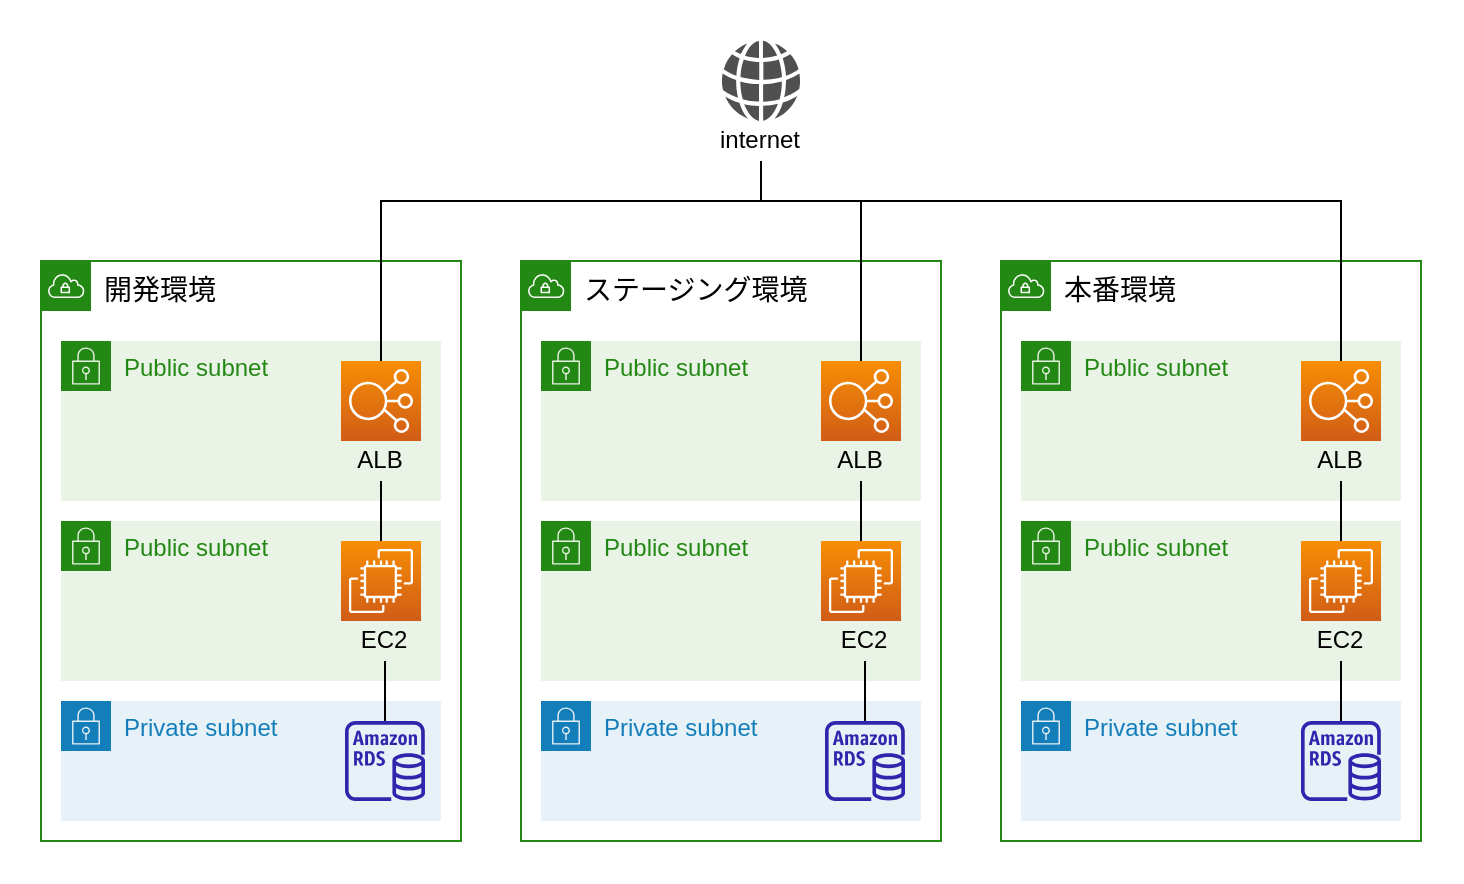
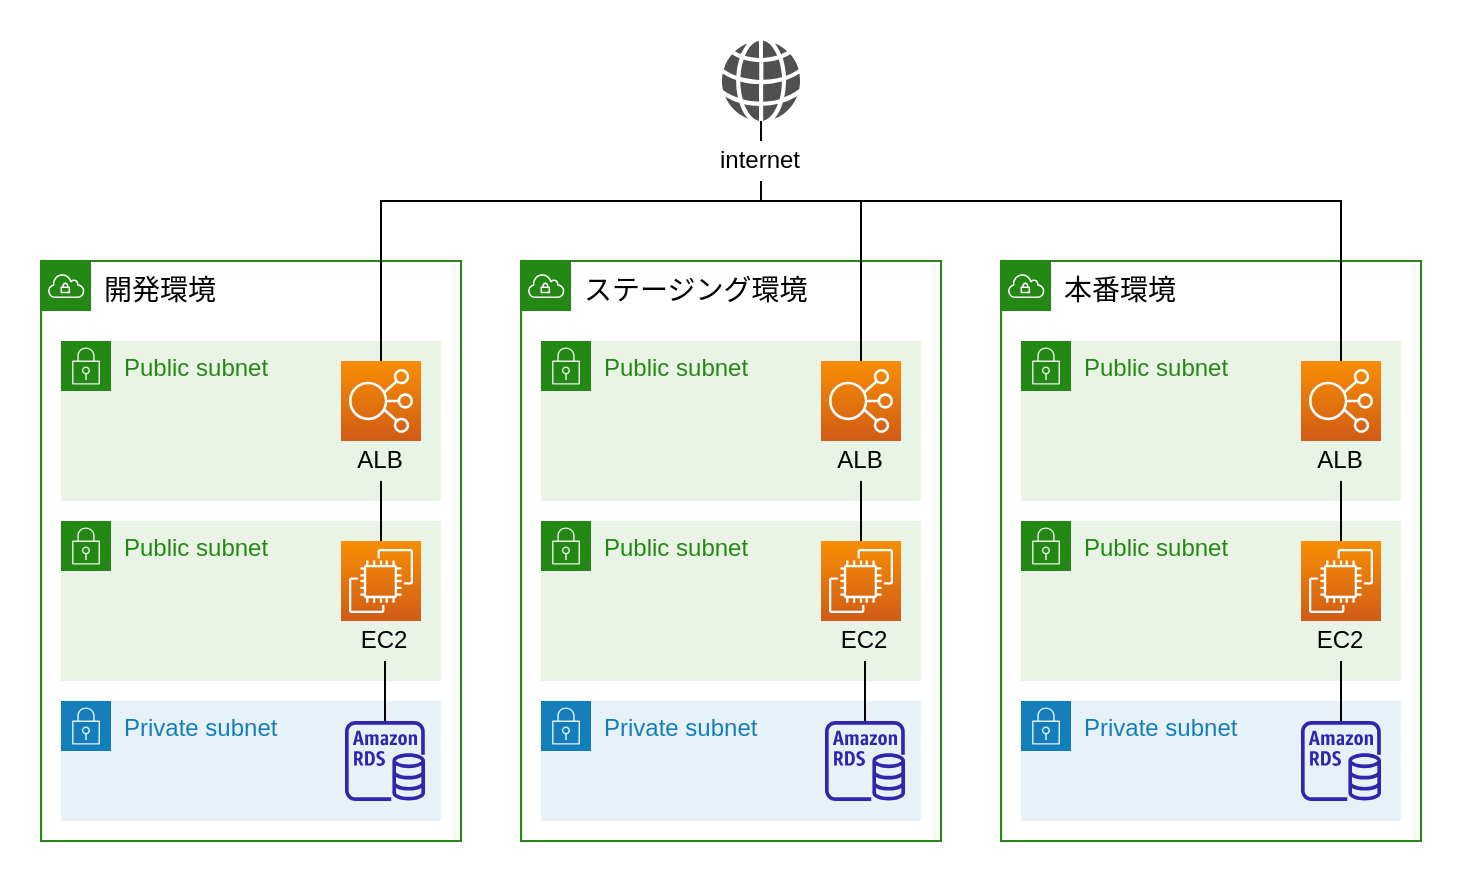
node "internet": moved (761, 141) -> (761, 161)
